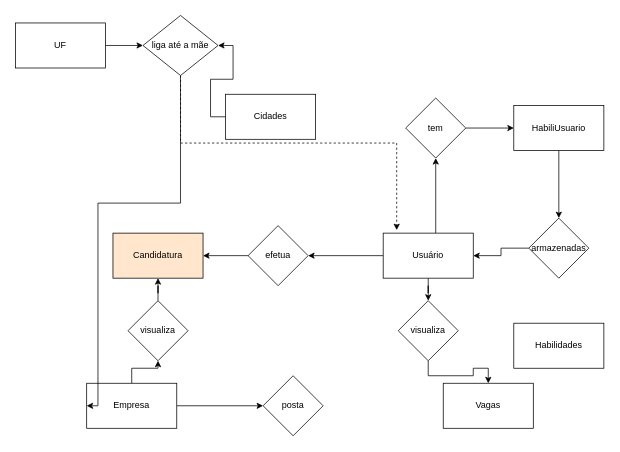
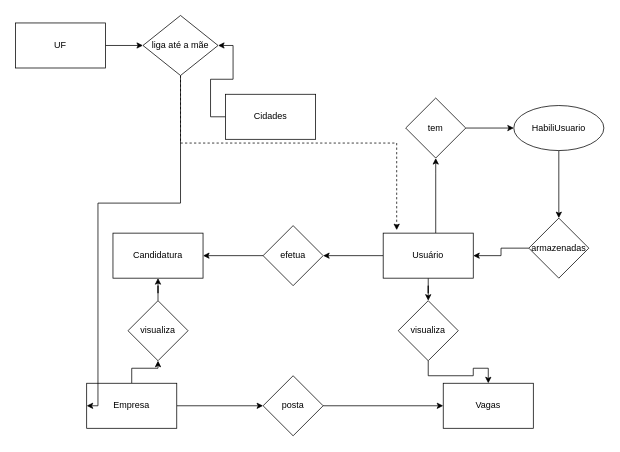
node "HabiliUsuario": shape rectangle -> ellipse
node "Candidatura": fillcolor #ffe6cc -> #ffffff
node "efetua": moved (278, 255) -> (293, 255)
node "Habilidades": removed
edge "posta" -> "Vagas": added
